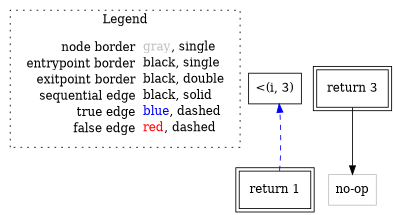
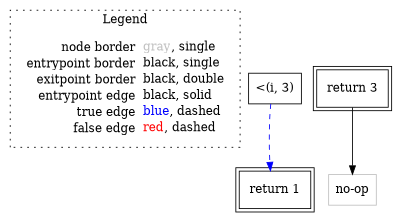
node "node border": text "sequential edge" -> "entrypoint edge"
edge "return 1" -> "<(i, 3)": reversed
